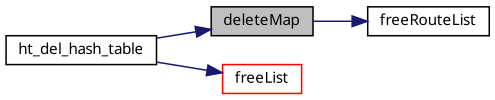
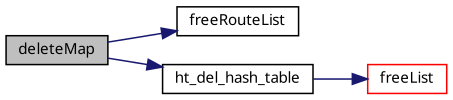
edge "ht_del_hash_table" -> "deleteMap": reversed
